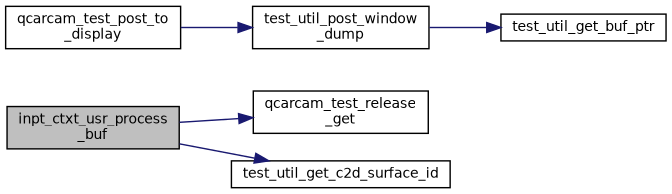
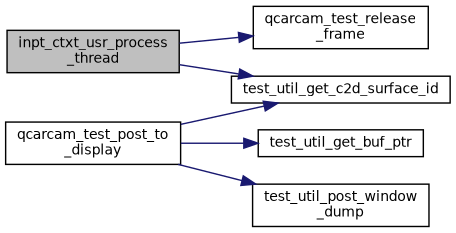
edge "test_util_post_window _dump" -> "test_util_get_buf_ptr": now "qcarcam_test_post_to _display" -> "test_util_get_buf_ptr"
node "qcarcam_test_release _get": label "qcarcam_test_release _get" -> "qcarcam_test_release _frame"
edge "qcarcam_test_post_to _display" -> "test_util_get_c2d_surface_id": added
node "inpt_ctxt_usr_process _buf": label "inpt_ctxt_usr_process _buf" -> "inpt_ctxt_usr_process _thread"
